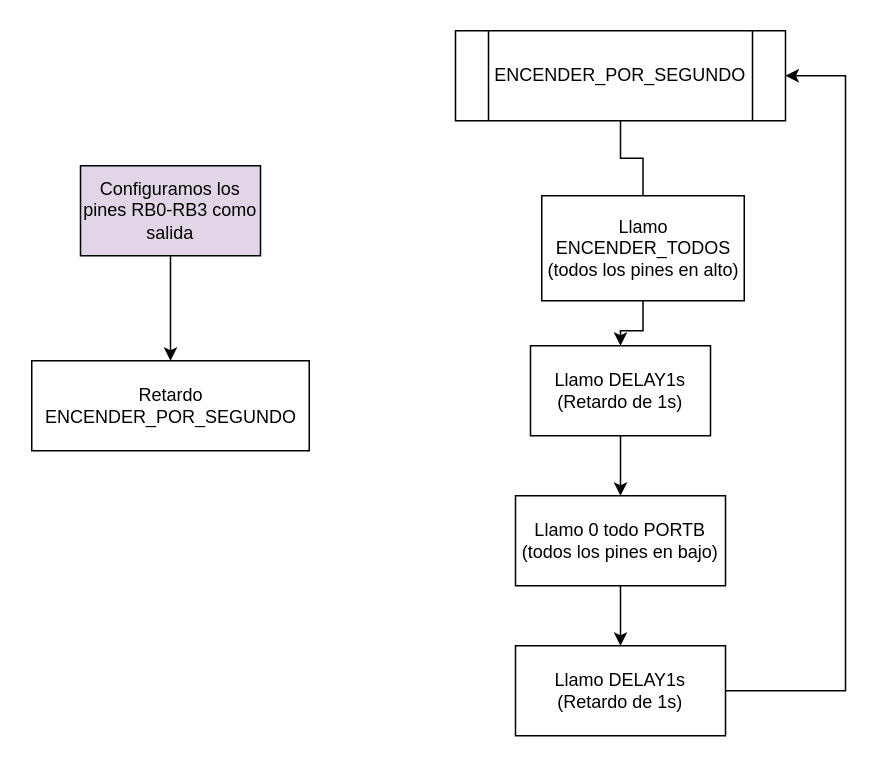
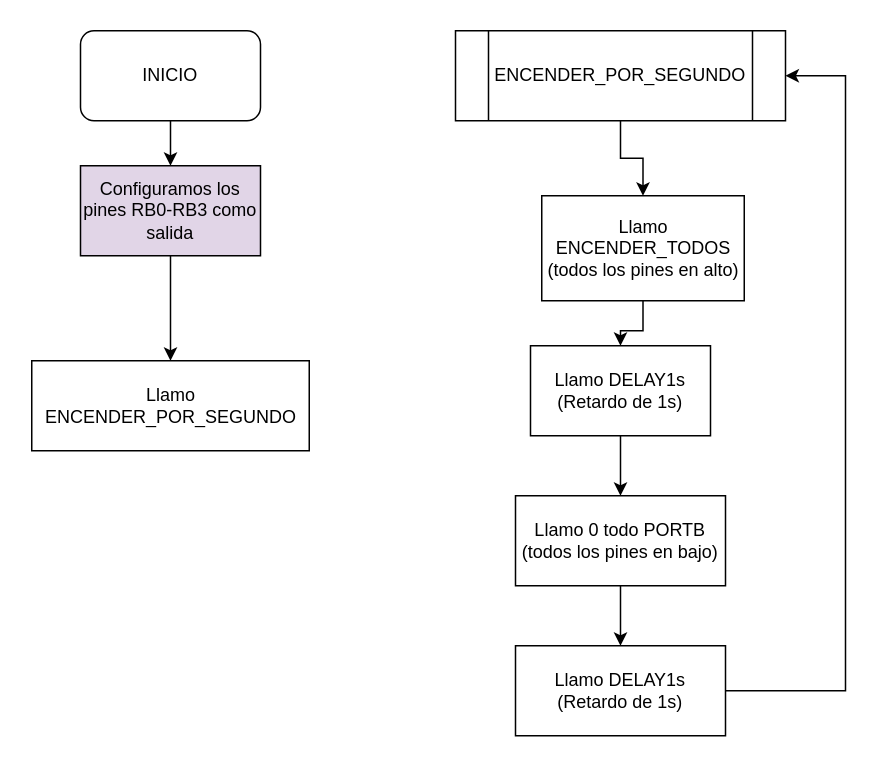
node "INICIO": added
edge "INICIO" -> "Configuramos los pines RB0-RB3 como salida": added
edge "ENCENDER_POR_SEGUNDO" -- "Llamo ENCENDER_TODOS (todos los pines en alto)": arrowhead none -> classic
node "Retardo ENCENDER_POR_SEGUNDO": label "Retardo ENCENDER_POR_SEGUNDO" -> "Llamo ENCENDER_POR_SEGUNDO"
